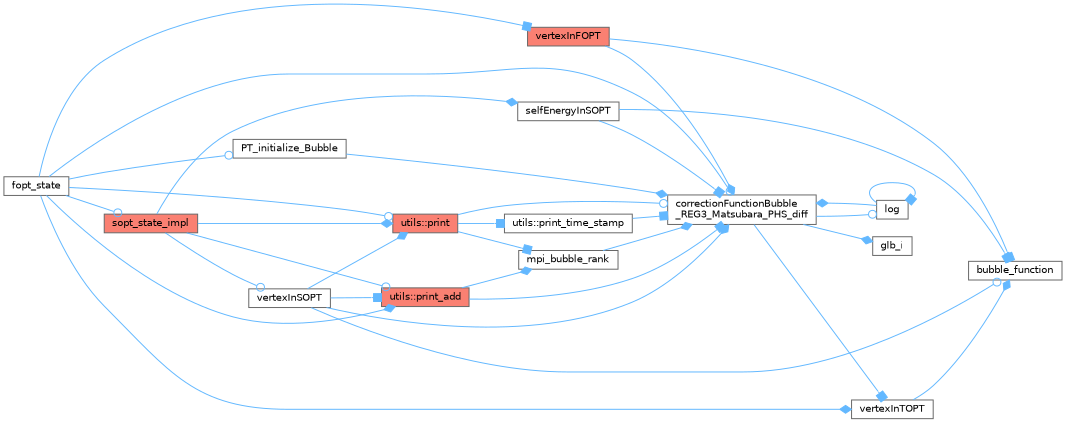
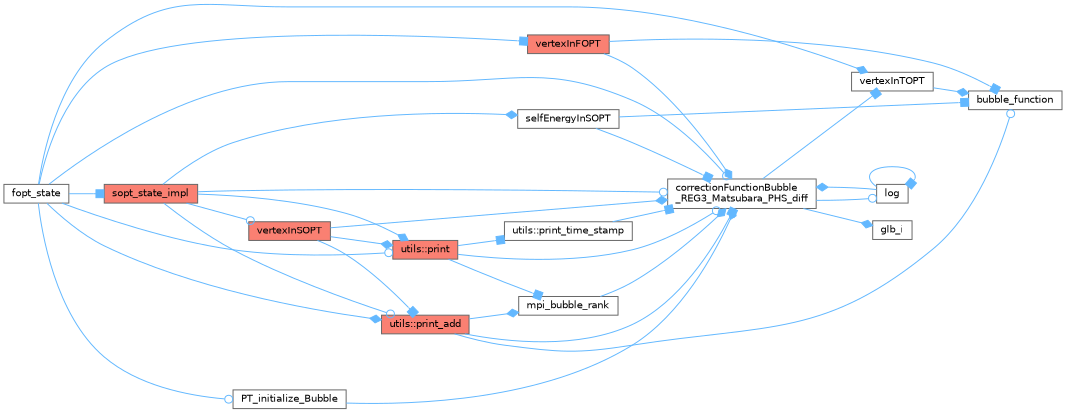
edge "sopt_state_impl" -> "correctionFunctionBubble _REG3_Matsubara_PHS_diff": added
edge "fopt_state" -> "sopt_state_impl": arrowhead odot -> box
node "vertexInSOPT": fillcolor white -> salmon
edge "vertexInSOPT" -> "bubble_function": now "utils::print_add" -> "bubble_function"
